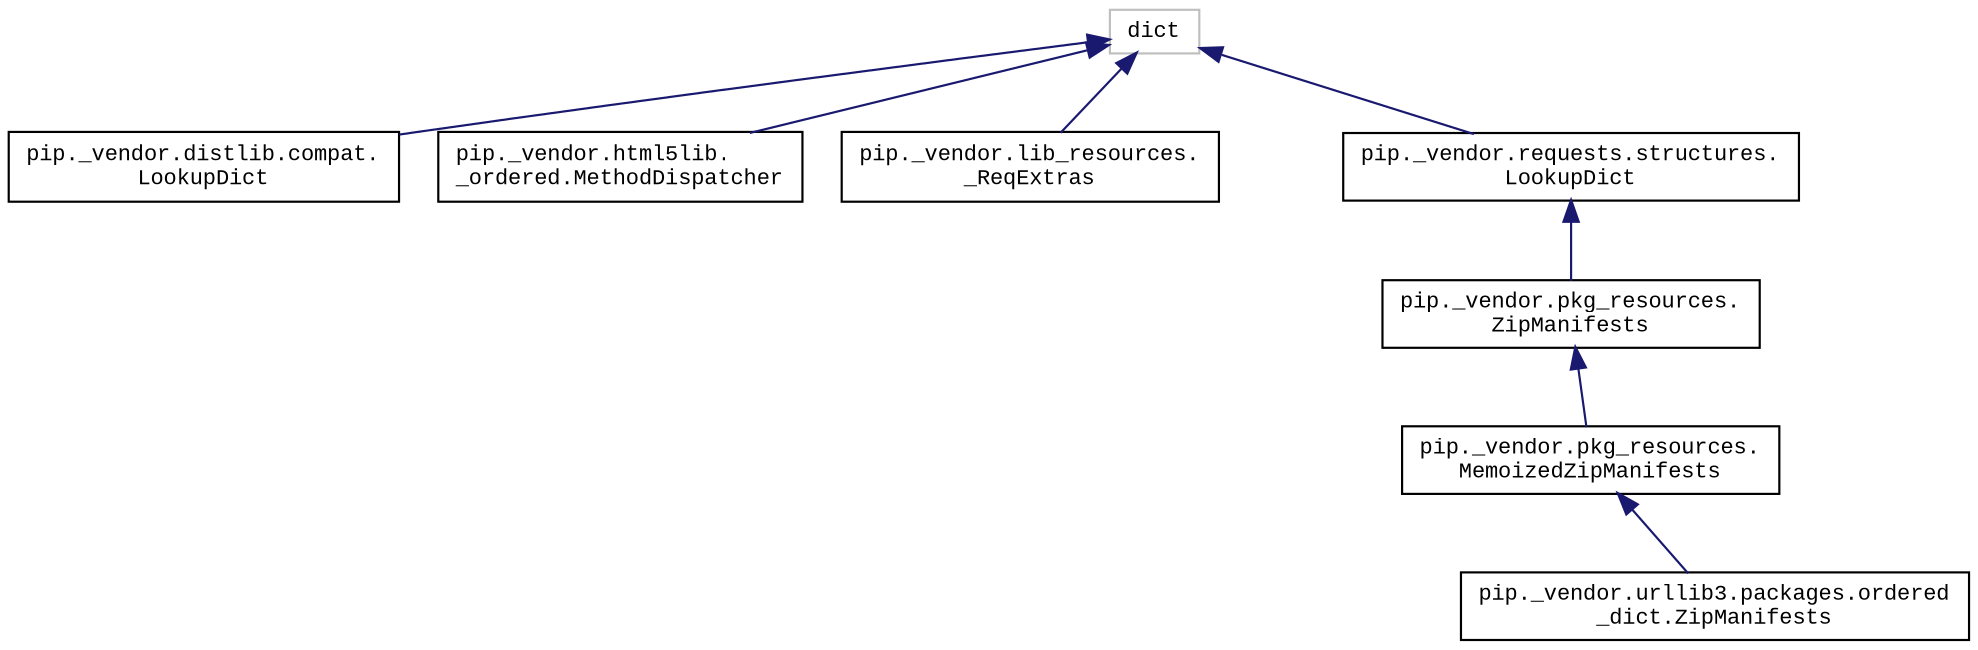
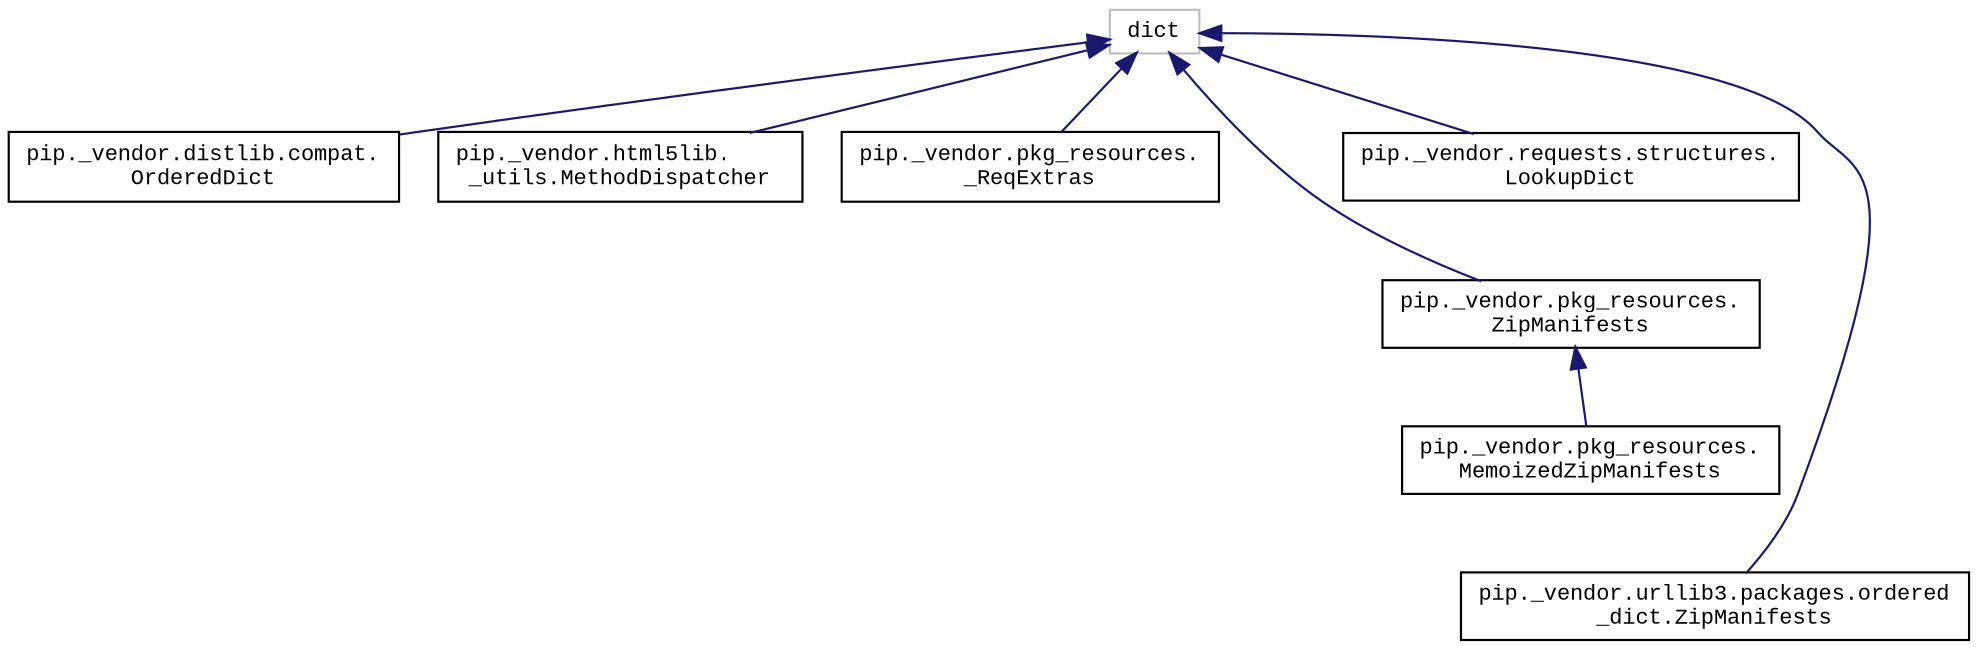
node "pip._vendor.distlib.compat. LookupDict": label "pip._vendor.distlib.compat. LookupDict" -> "pip._vendor.distlib.compat. OrderedDict"
node "pip._vendor.html5lib. _ordered.MethodDispatcher": label "pip._vendor.html5lib. _ordered.MethodDispatcher" -> "pip._vendor.html5lib. _utils.MethodDispatcher"
node "pip._vendor.lib_resources. _ReqExtras": label "pip._vendor.lib_resources. _ReqExtras" -> "pip._vendor.pkg_resources. _ReqExtras"
edge "pip._vendor.pkg_resources. ZipManifests" -> "pip._vendor.requests.structures. LookupDict": now "pip._vendor.pkg_resources. ZipManifests" -> "dict"
edge "pip._vendor.urllib3.packages.ordered _dict.ZipManifests" -> "pip._vendor.pkg_resources. MemoizedZipManifests": now "pip._vendor.urllib3.packages.ordered _dict.ZipManifests" -> "dict"
